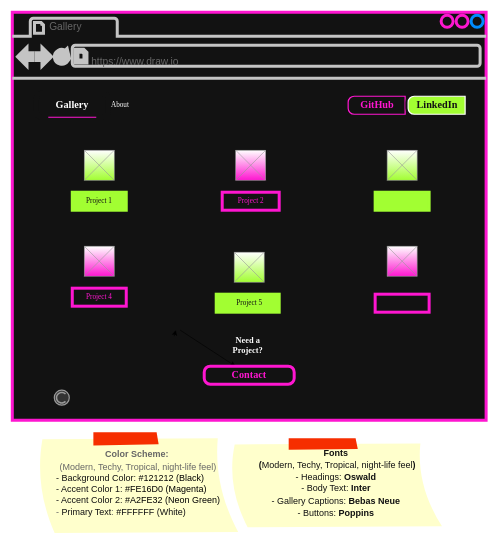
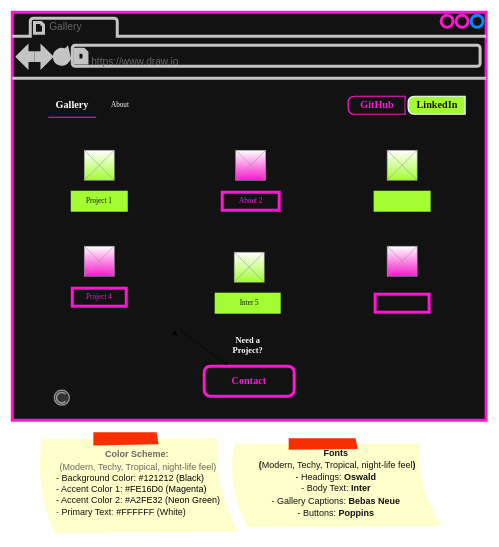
node "Project 2": label "Project 2" -> "About 2"
node "Project 5": label "Project 5" -> "Inter 5"
node "Contact": size 90x18 -> 90x30
